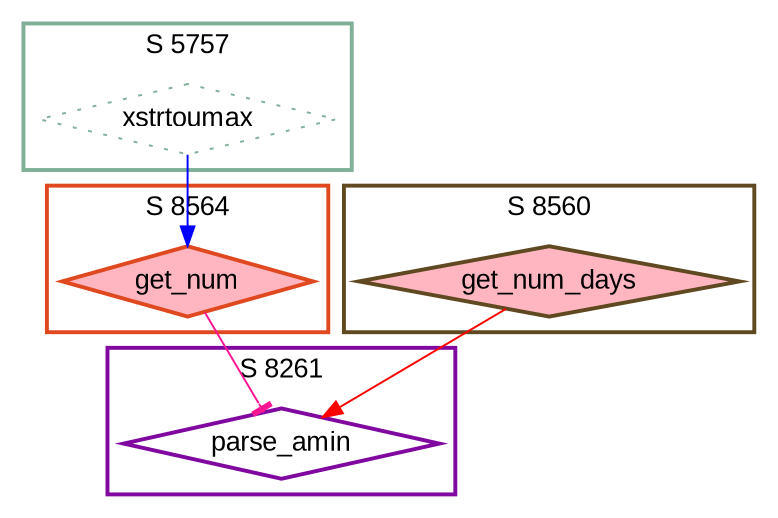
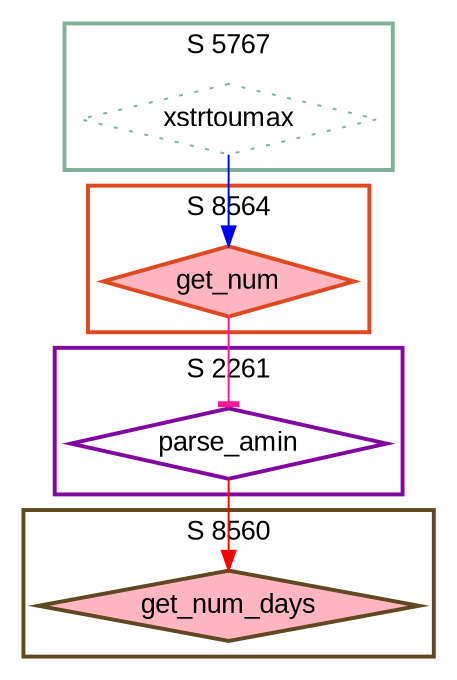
cluster "S 5757": label "S 5757" -> "S 5767"
edge "get_num_days" -> "parse_amin": reversed
cluster "S 8261": label "S 8261" -> "S 2261"
